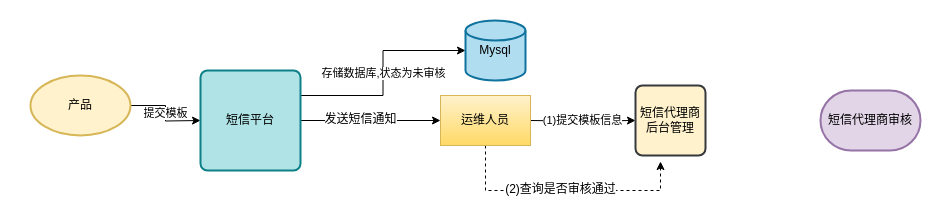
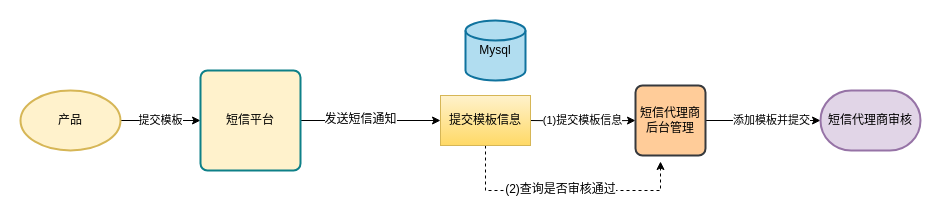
edge "短信平台" -> "Mysql": removed, label "存储数据库,状态为未审核"
node "产品": moved (81, 106) -> (71, 121)
node "短信平台": fillcolor #b0e3e6 -> #fff2cc
node "运维人员": label "运维人员" -> "提交模板信息"
node "短信代理商后台管理": fillcolor #fff2cc -> #ffcc99
edge "短信代理商后台管理" -> "短信代理商审核": added, label "添加模板并提交"
